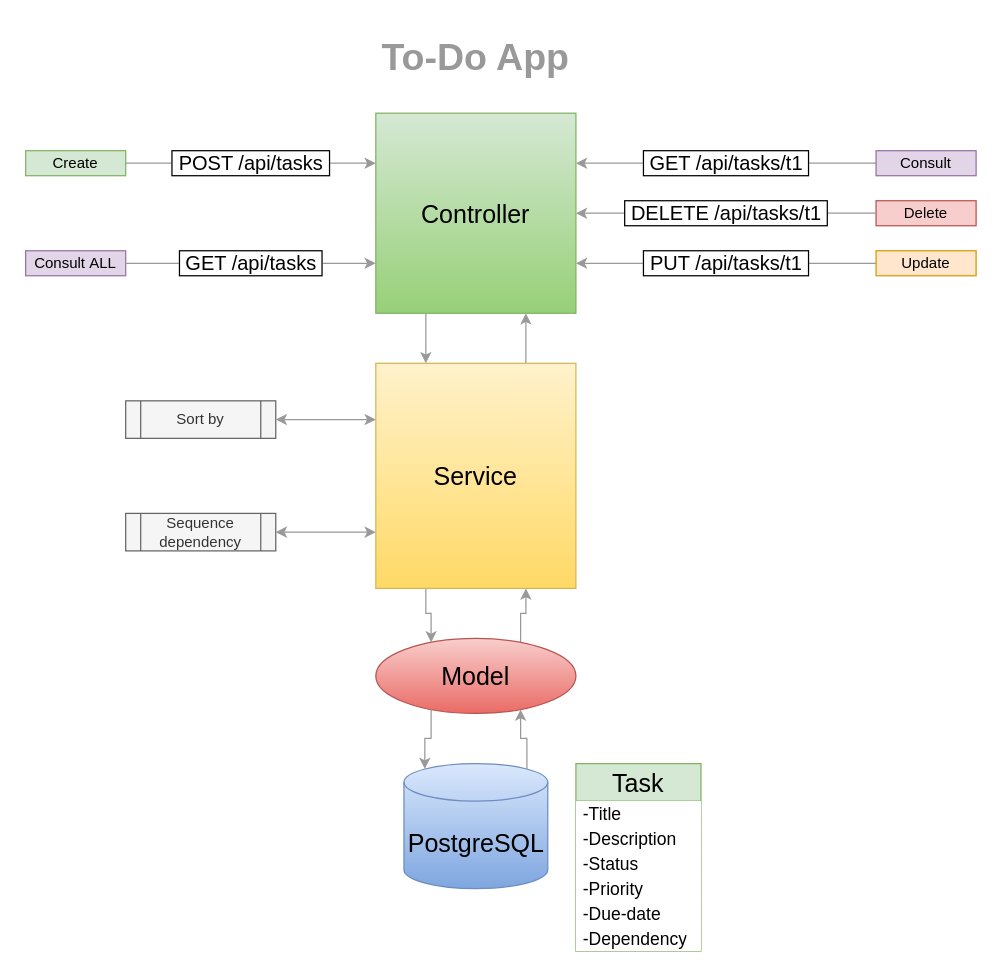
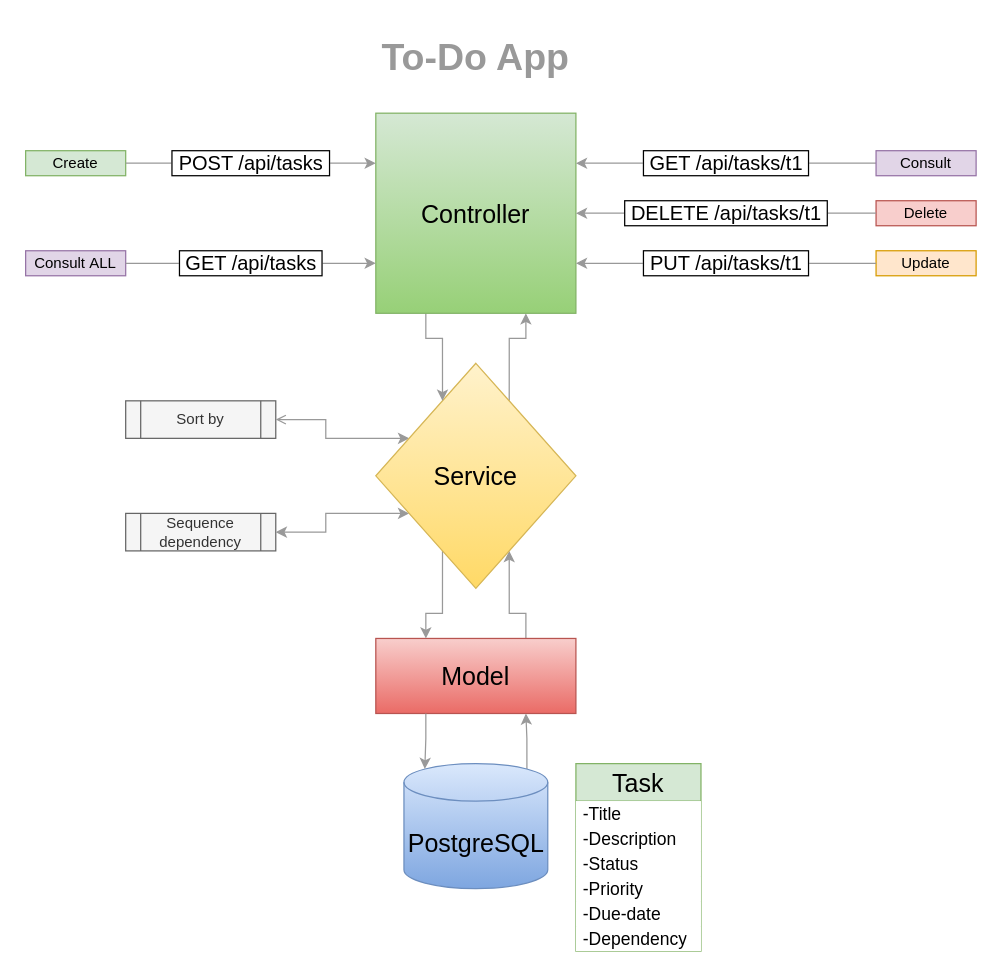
edge "Sort by" -- "Service": arrowhead classic -> open
node "Service": shape rectangle -> diamond
node "Model": shape ellipse -> rectangle
